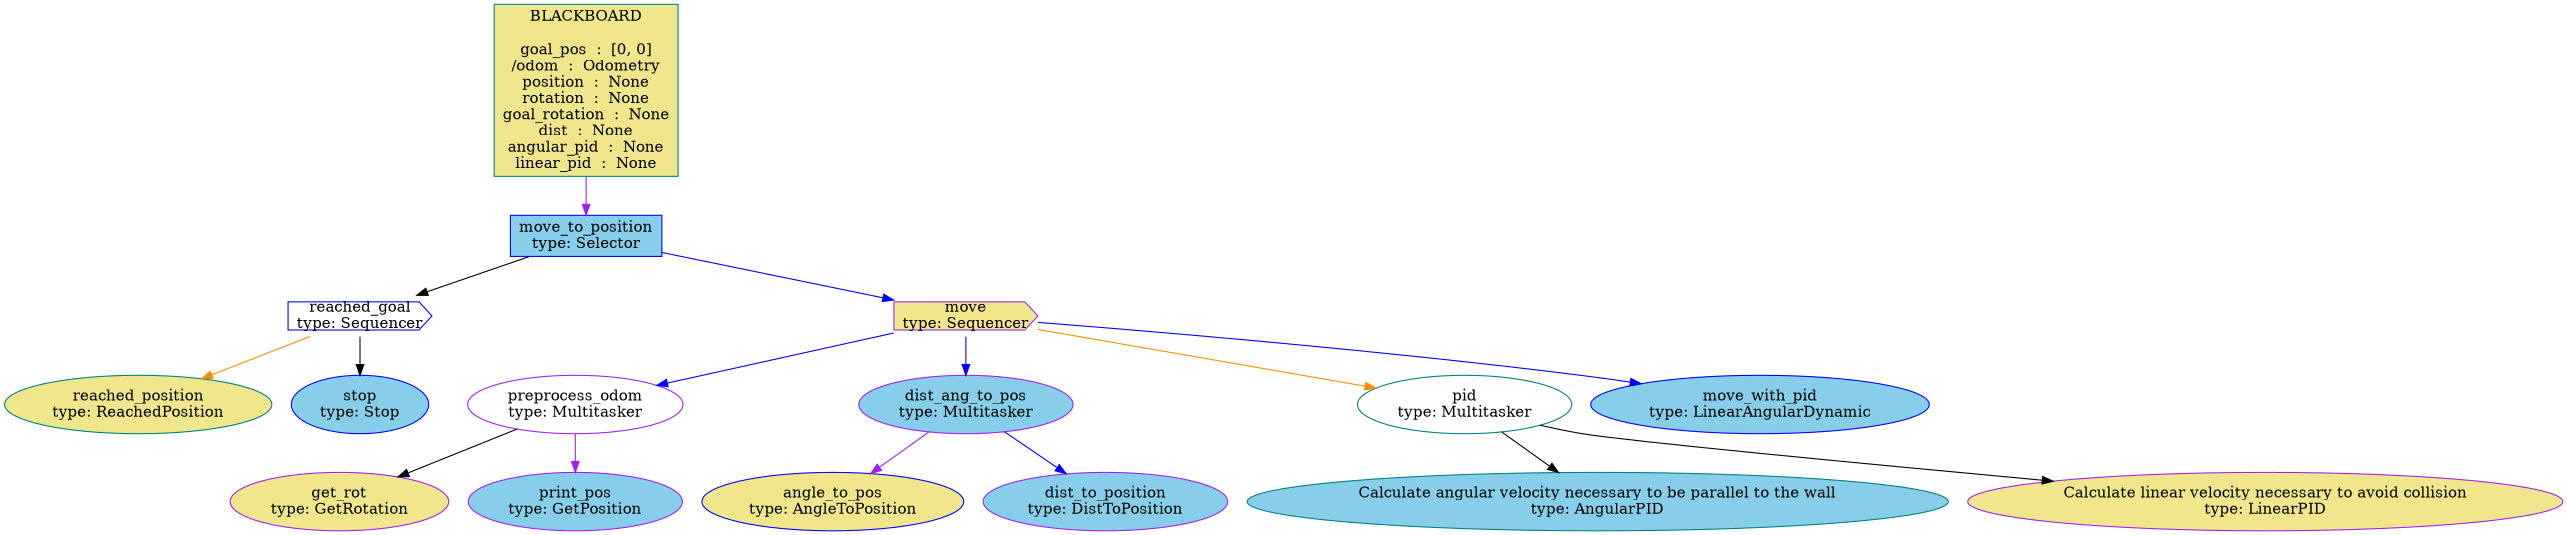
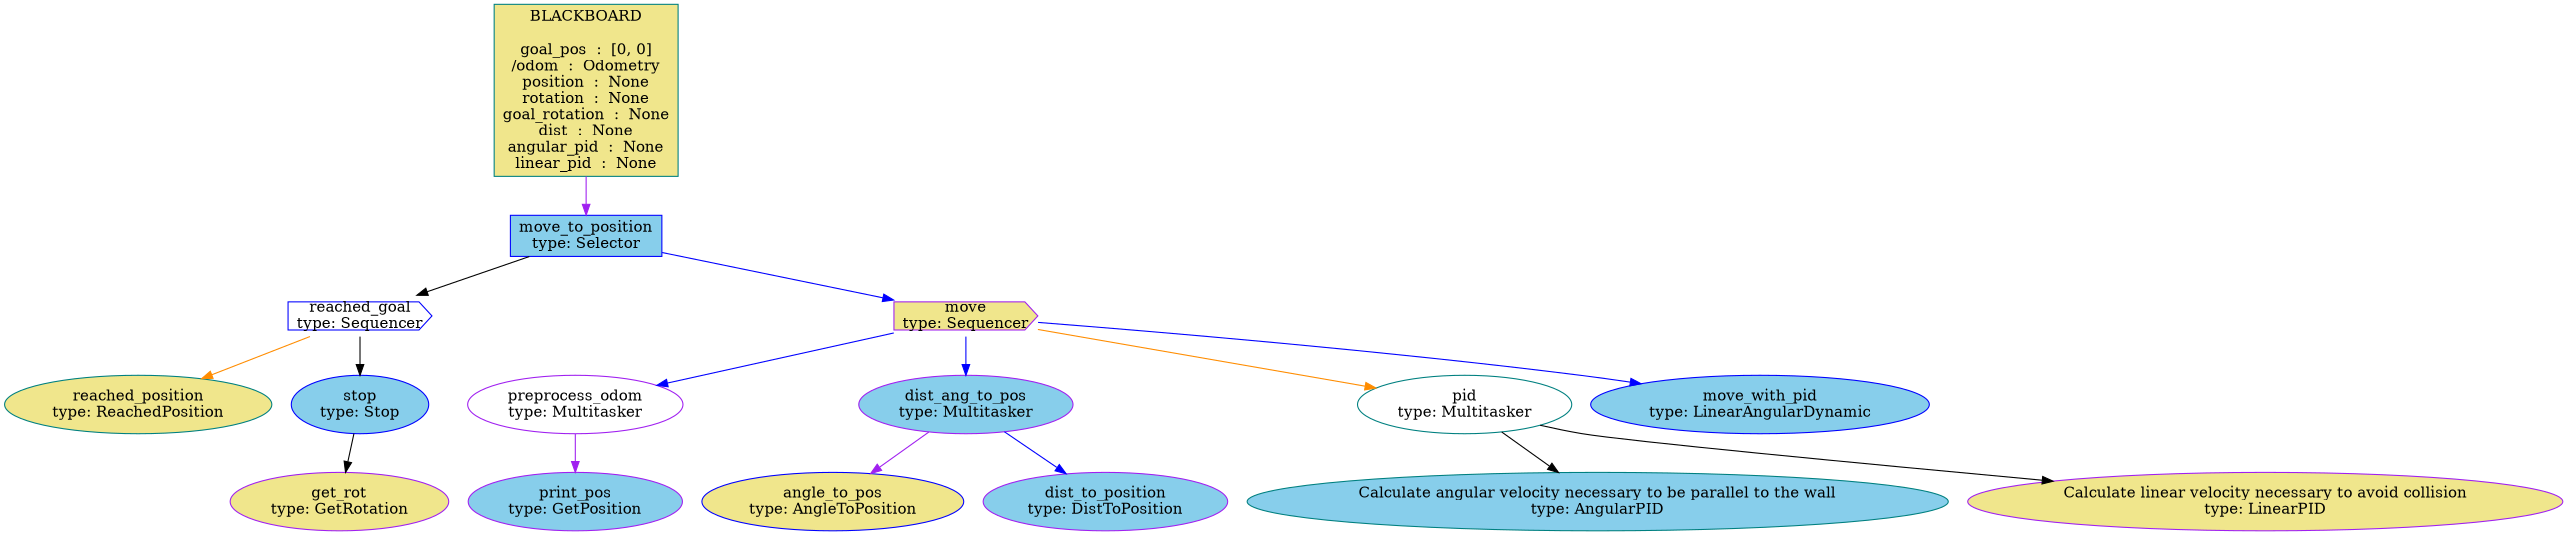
edge "preprocess_odom type: Multitasker" -> "get_rot type: GetRotation": now "stop type: Stop" -> "get_rot type: GetRotation"
